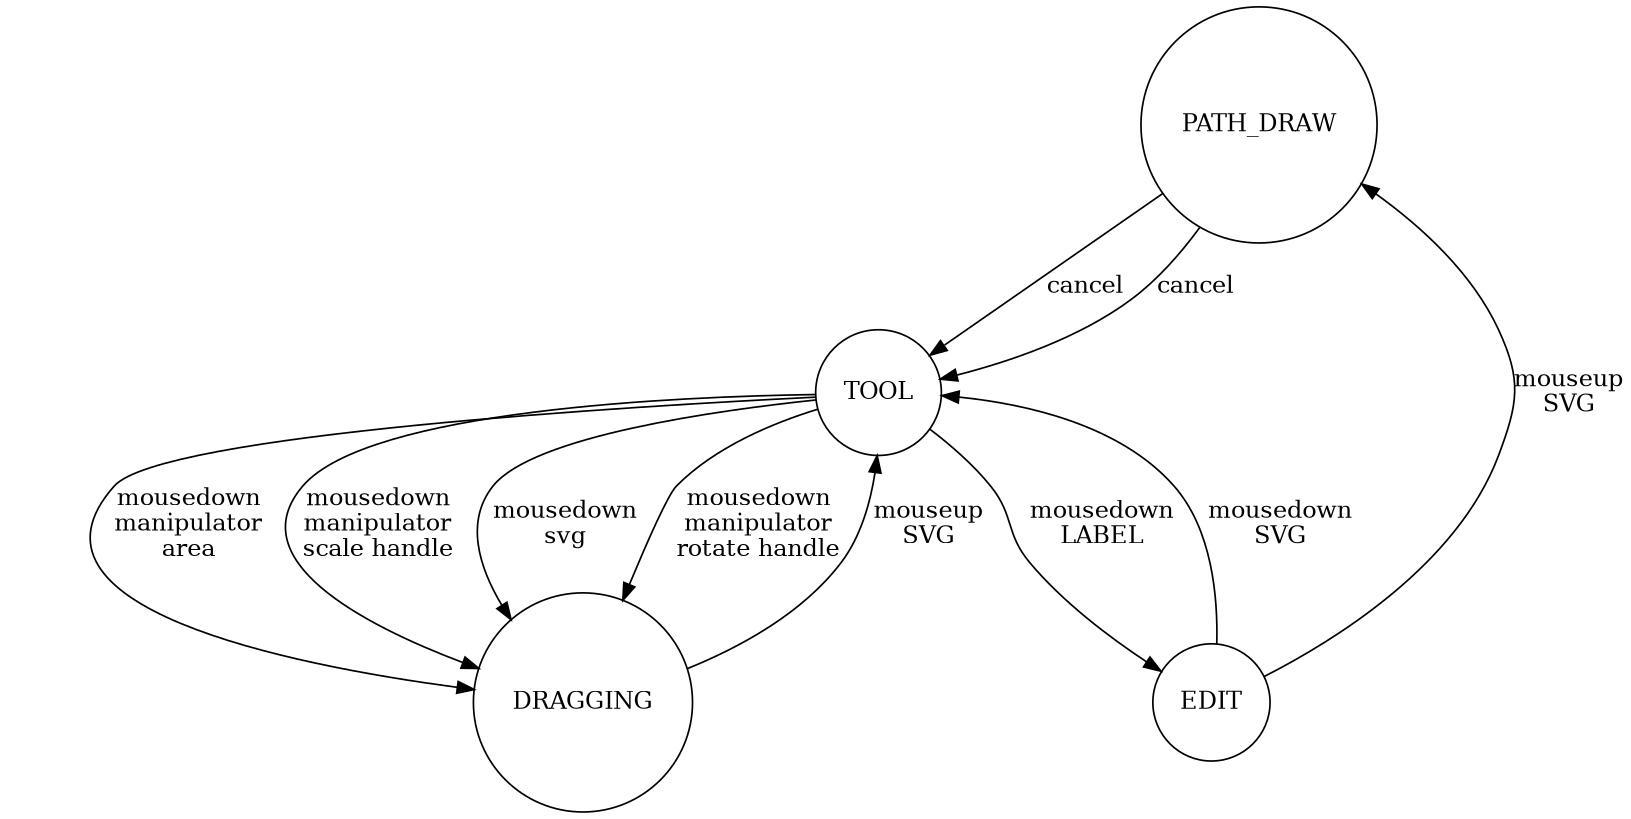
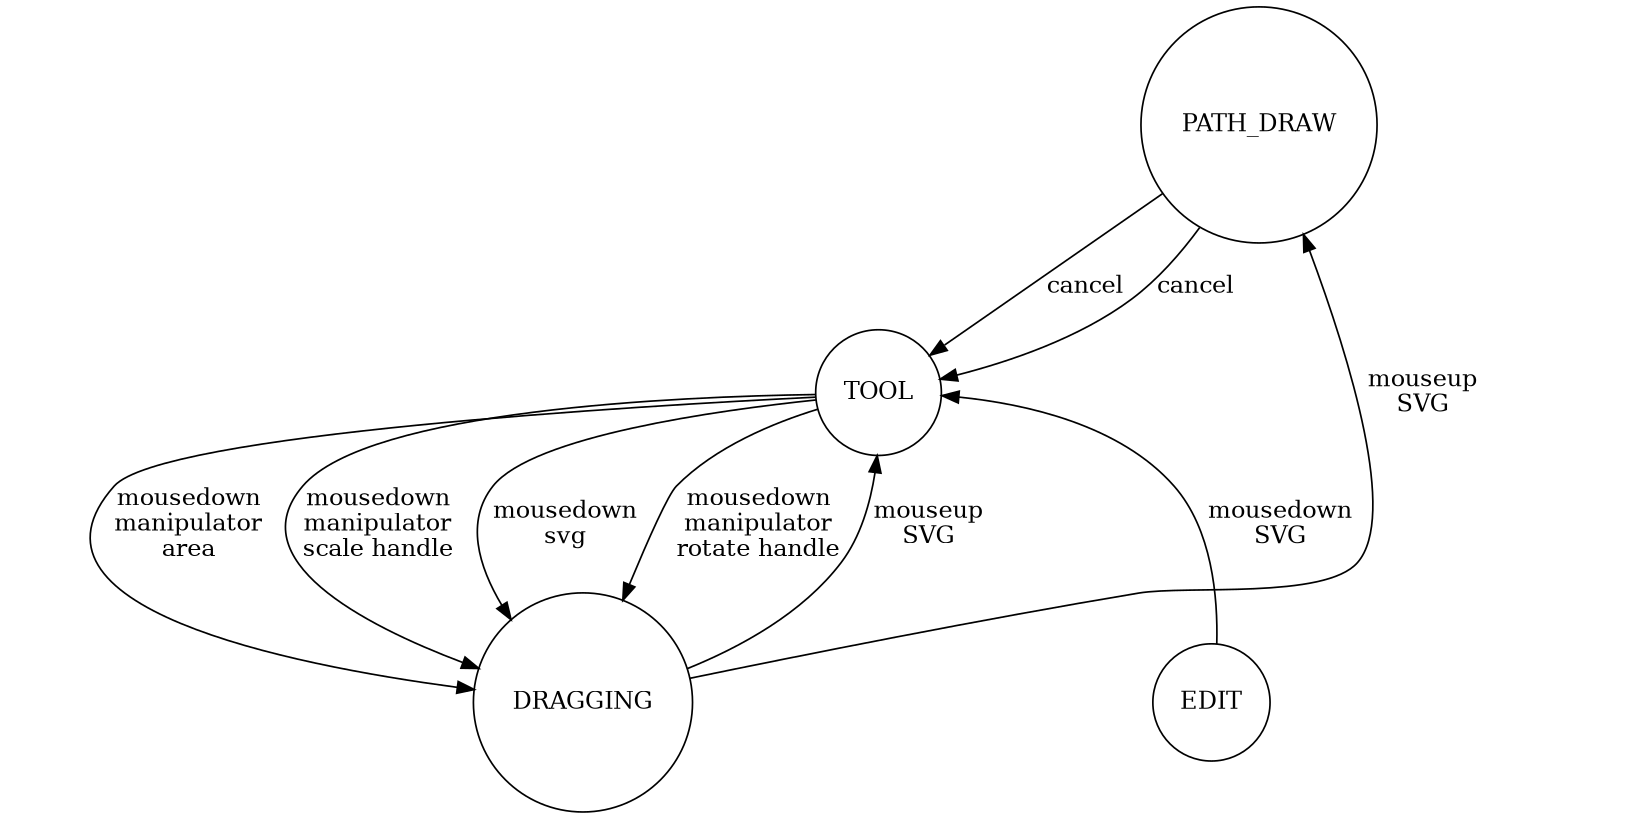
edge "EDIT" -> "PATH_DRAW": now "DRAGGING" -> "PATH_DRAW"
edge "TOOL" -> "EDIT": removed, label "mousedown LABEL"
